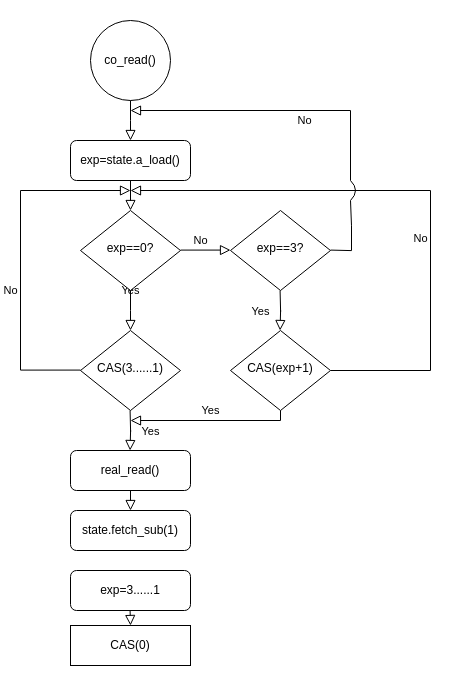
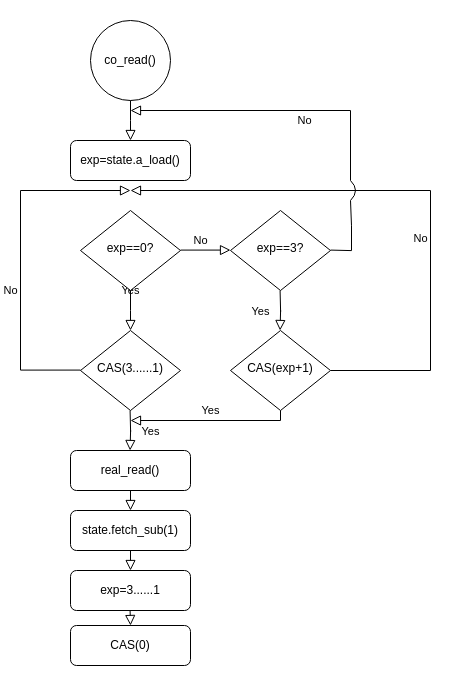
edge "exp=state.a_load()" -> "exp==0?": removed
edge "state.fetch_sub(1)" -> "exp=3......1": added
node "CAS(0)": shape rectangle -> rounded rectangle
